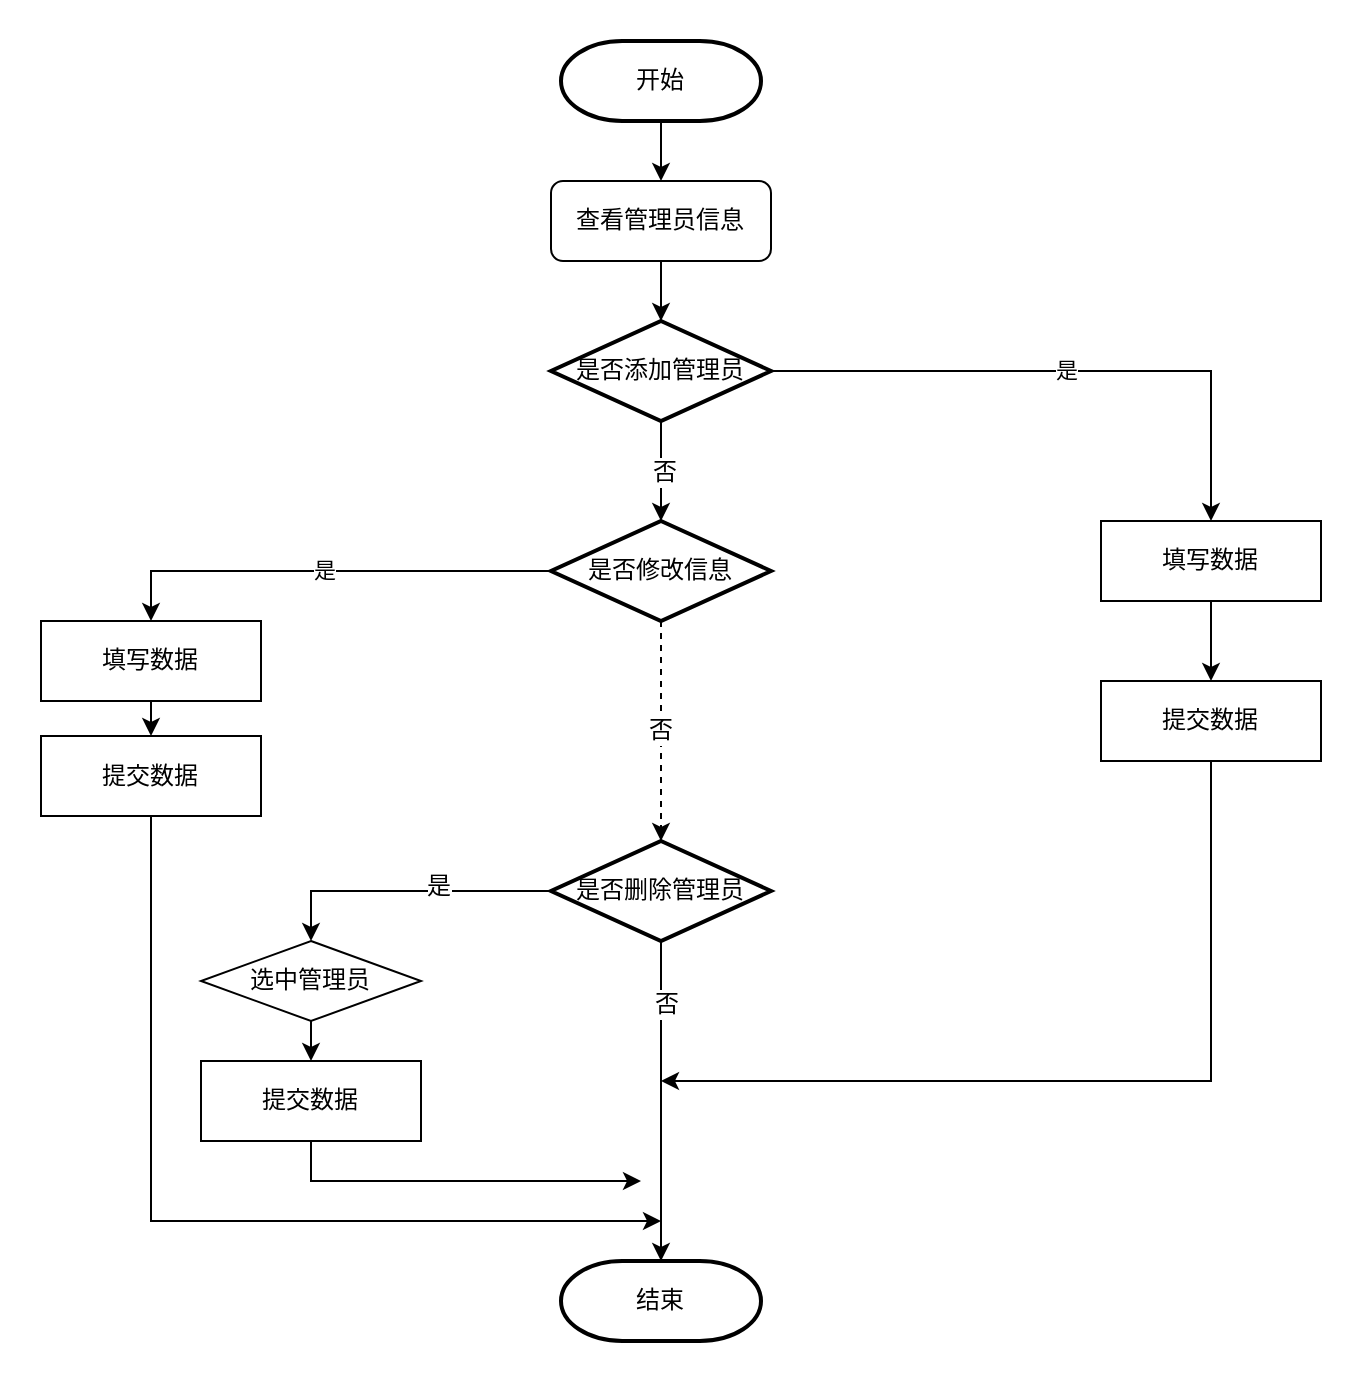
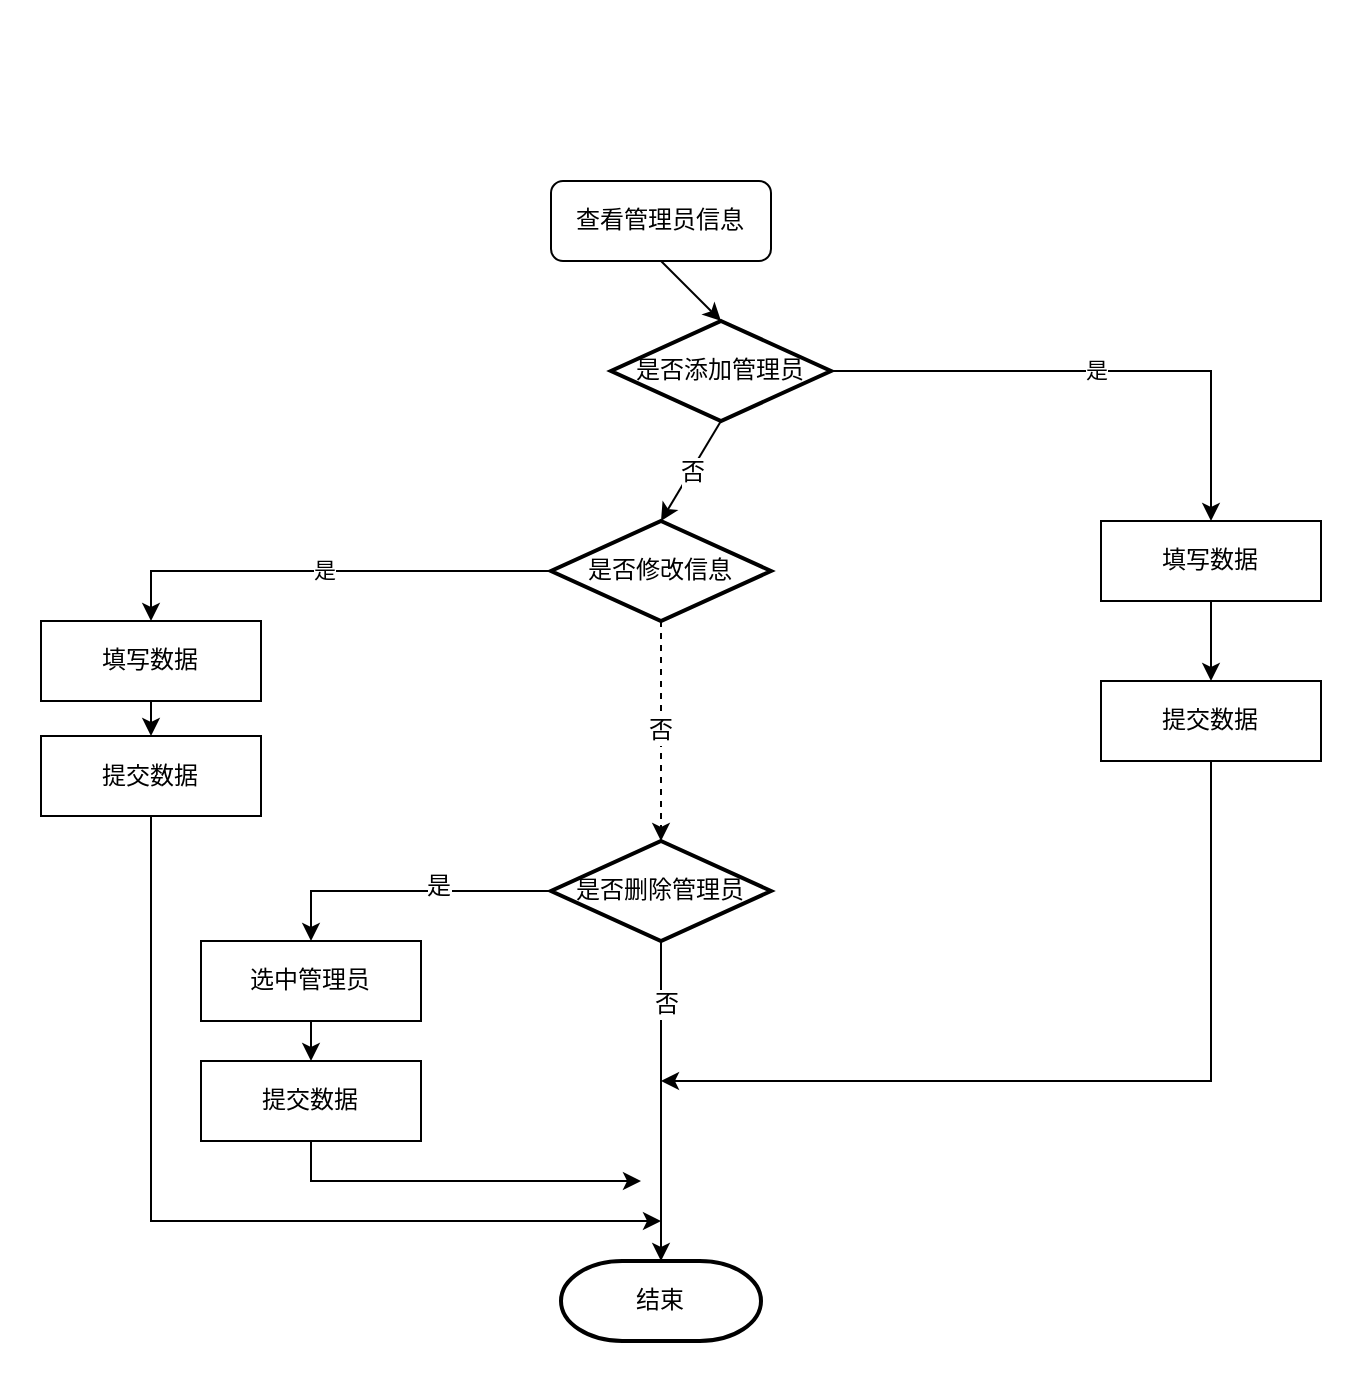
node "开始": removed
edge "开始" -> "查看管理员信息": removed
node "是否添加管理员": moved (661, 371) -> (721, 371)
node "选中管理员": shape diamond -> rectangle
